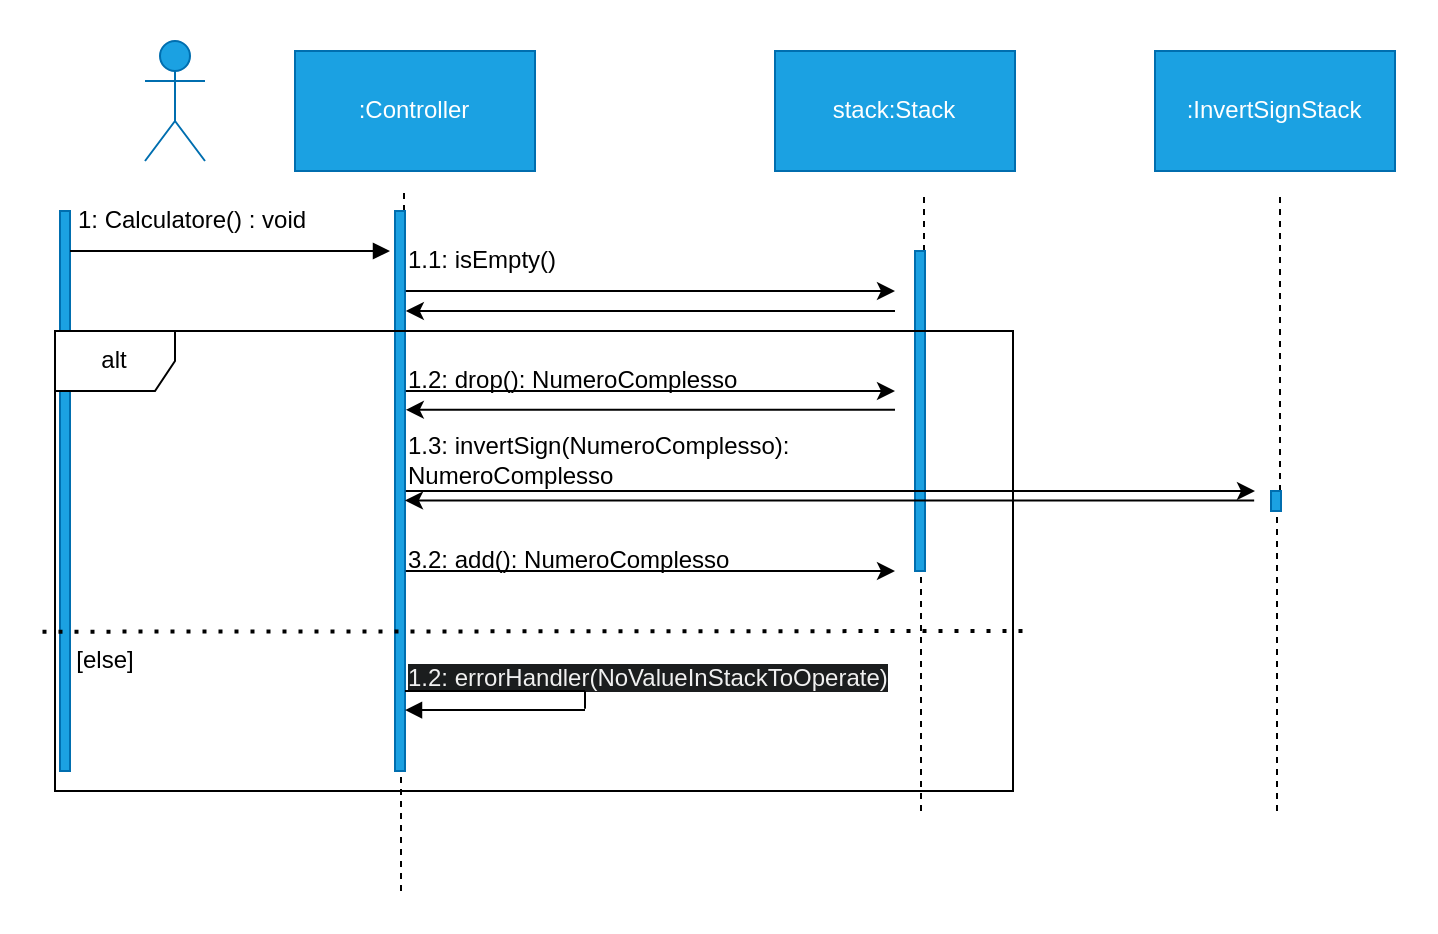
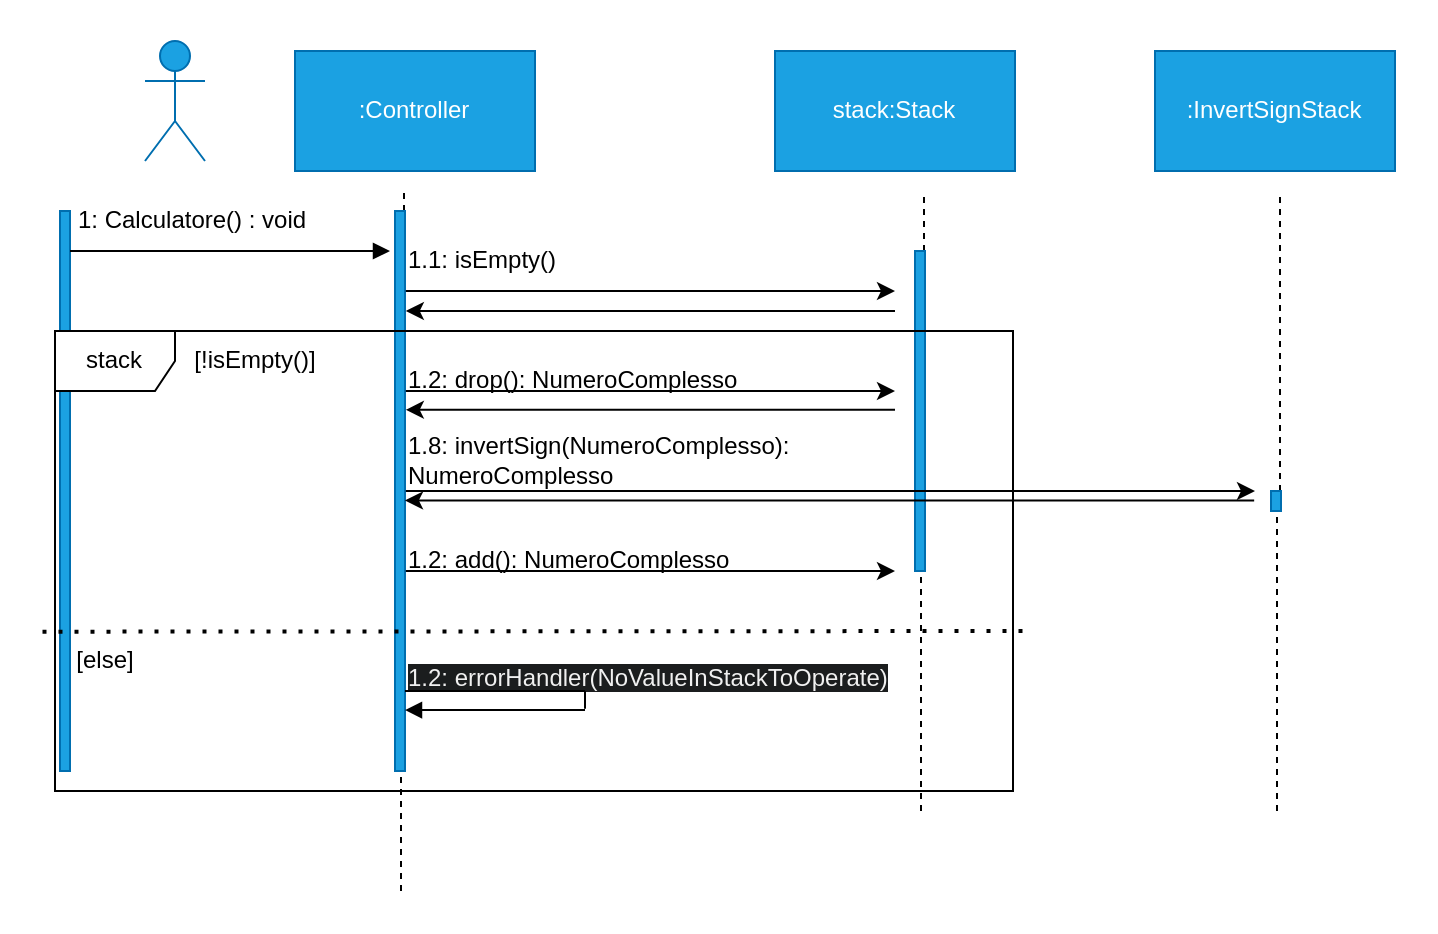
node "alt": label "alt" -> "stack"
node "[!isEmpty()]": added
node "1.3: invertSign(NumeroComplesso): NumeroComplesso": label "1.3: invertSign(NumeroComplesso): NumeroComplesso" -> "1.8: invertSign(NumeroComplesso): NumeroComplesso"
node "3.2: add(): NumeroComplesso": label "3.2: add(): NumeroComplesso" -> "1.2: add(): NumeroComplesso"
